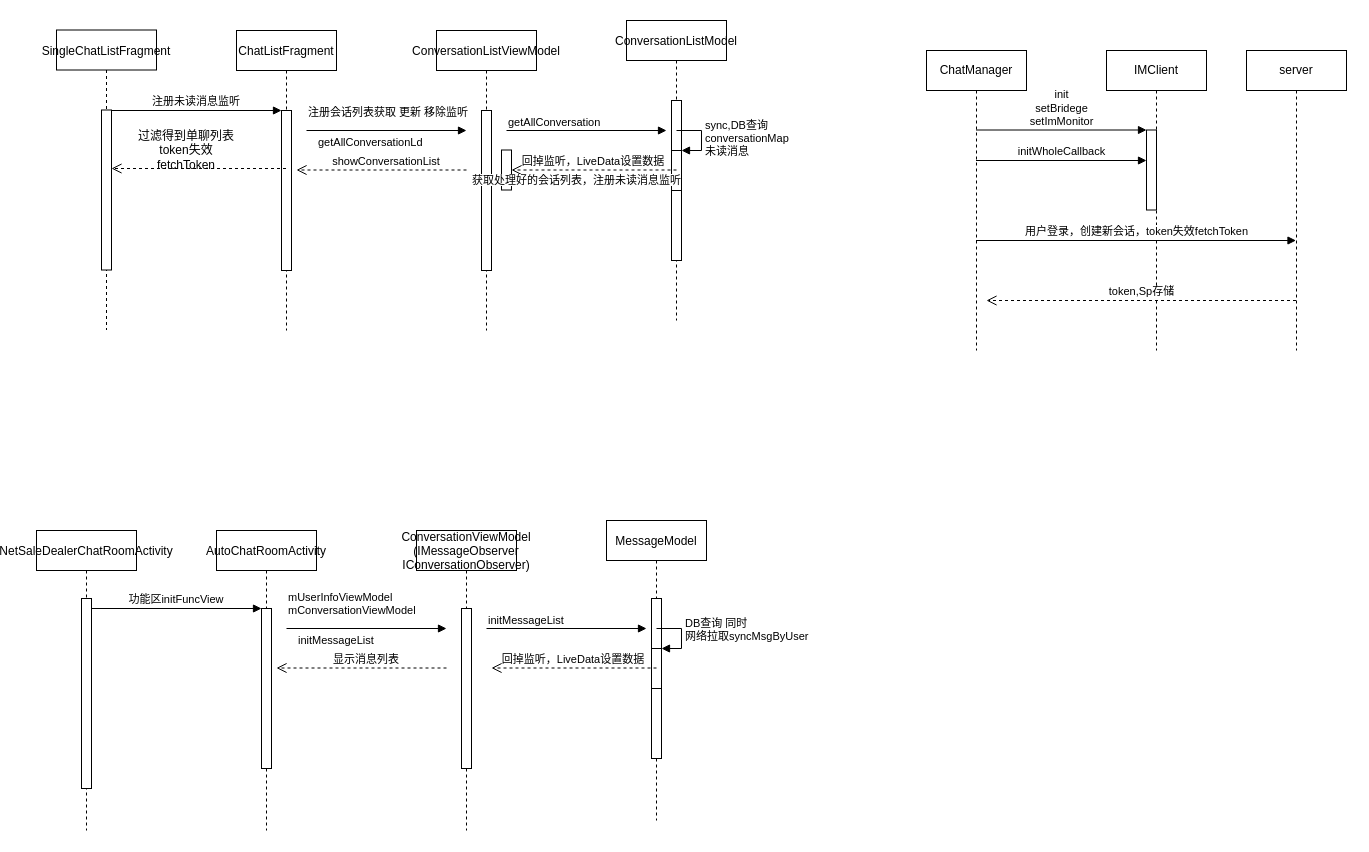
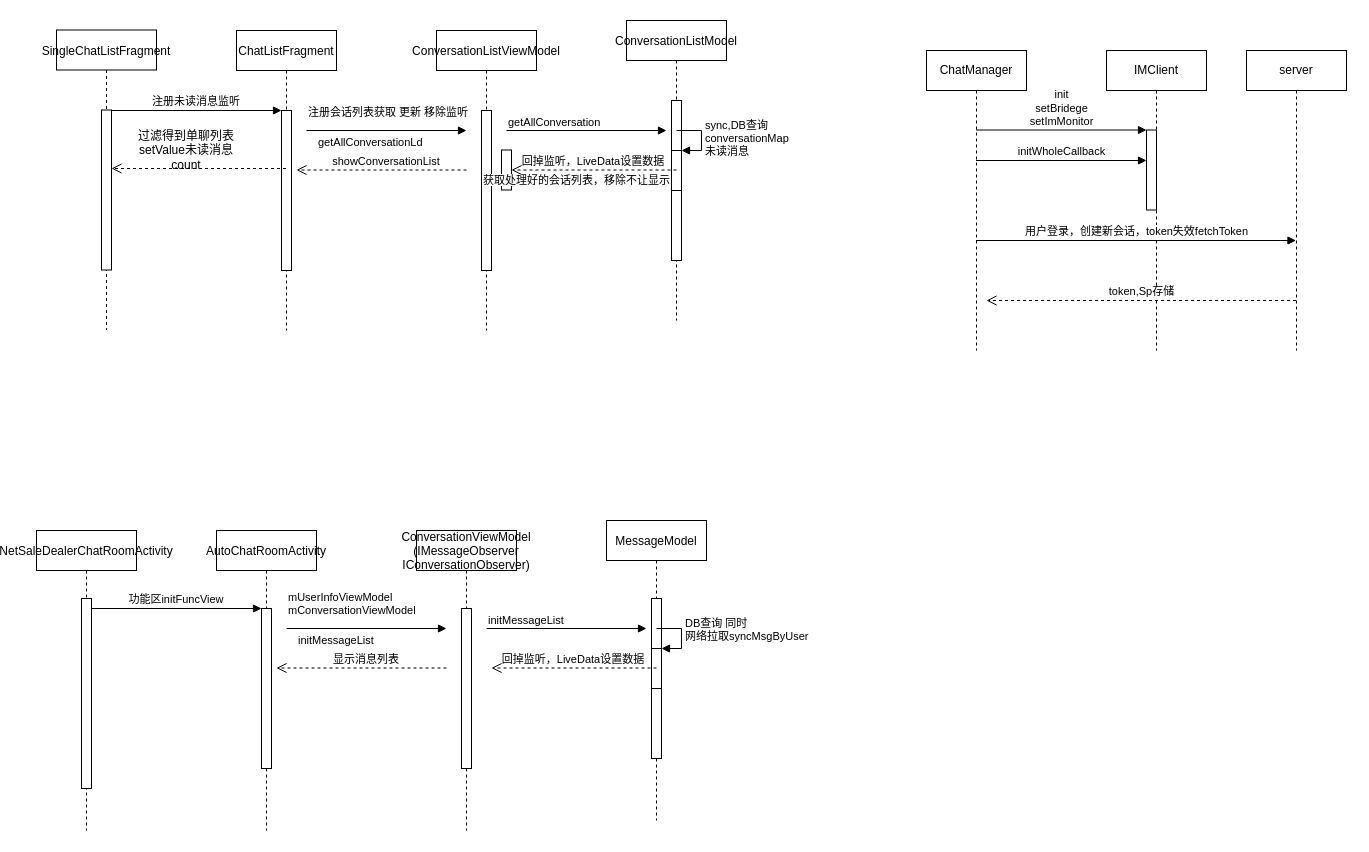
node "过滤得到单聊列表 token失效fetchToken": label "过滤得到单聊列表 token失效fetchToken" -> "过滤得到单聊列表 setValue未读消息count"
node "获取处理好的会话列表，注册未读消息监听": label "获取处理好的会话列表，注册未读消息监听" -> "获取处理好的会话列表，移除不让显示"
